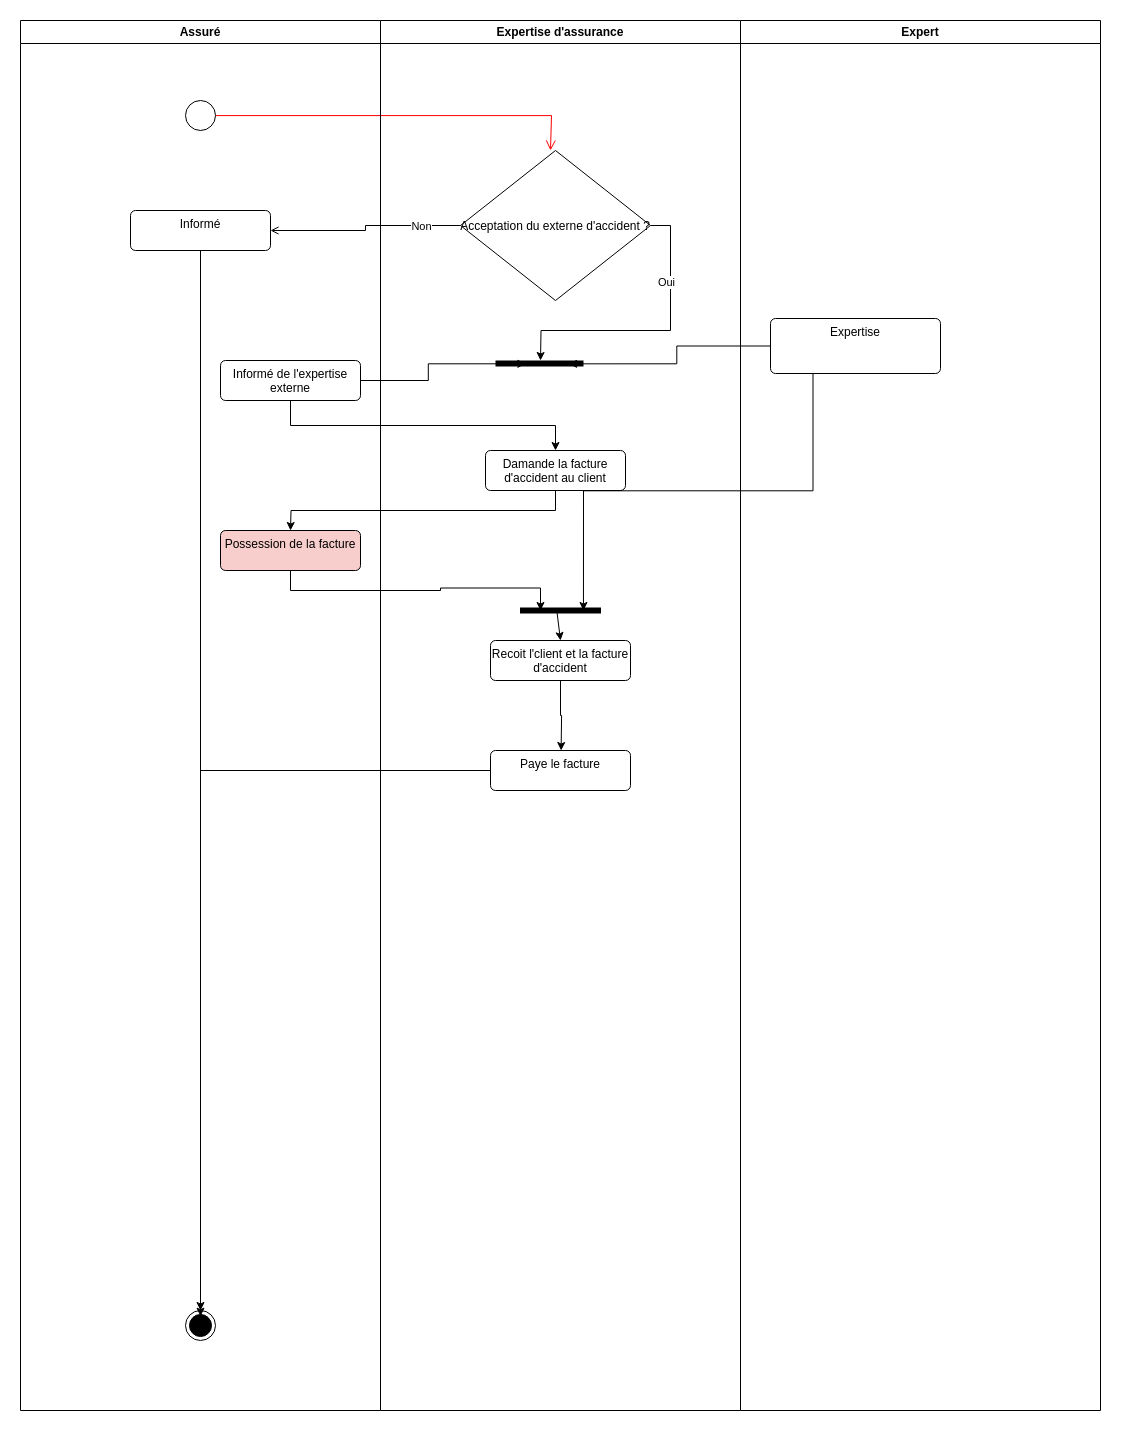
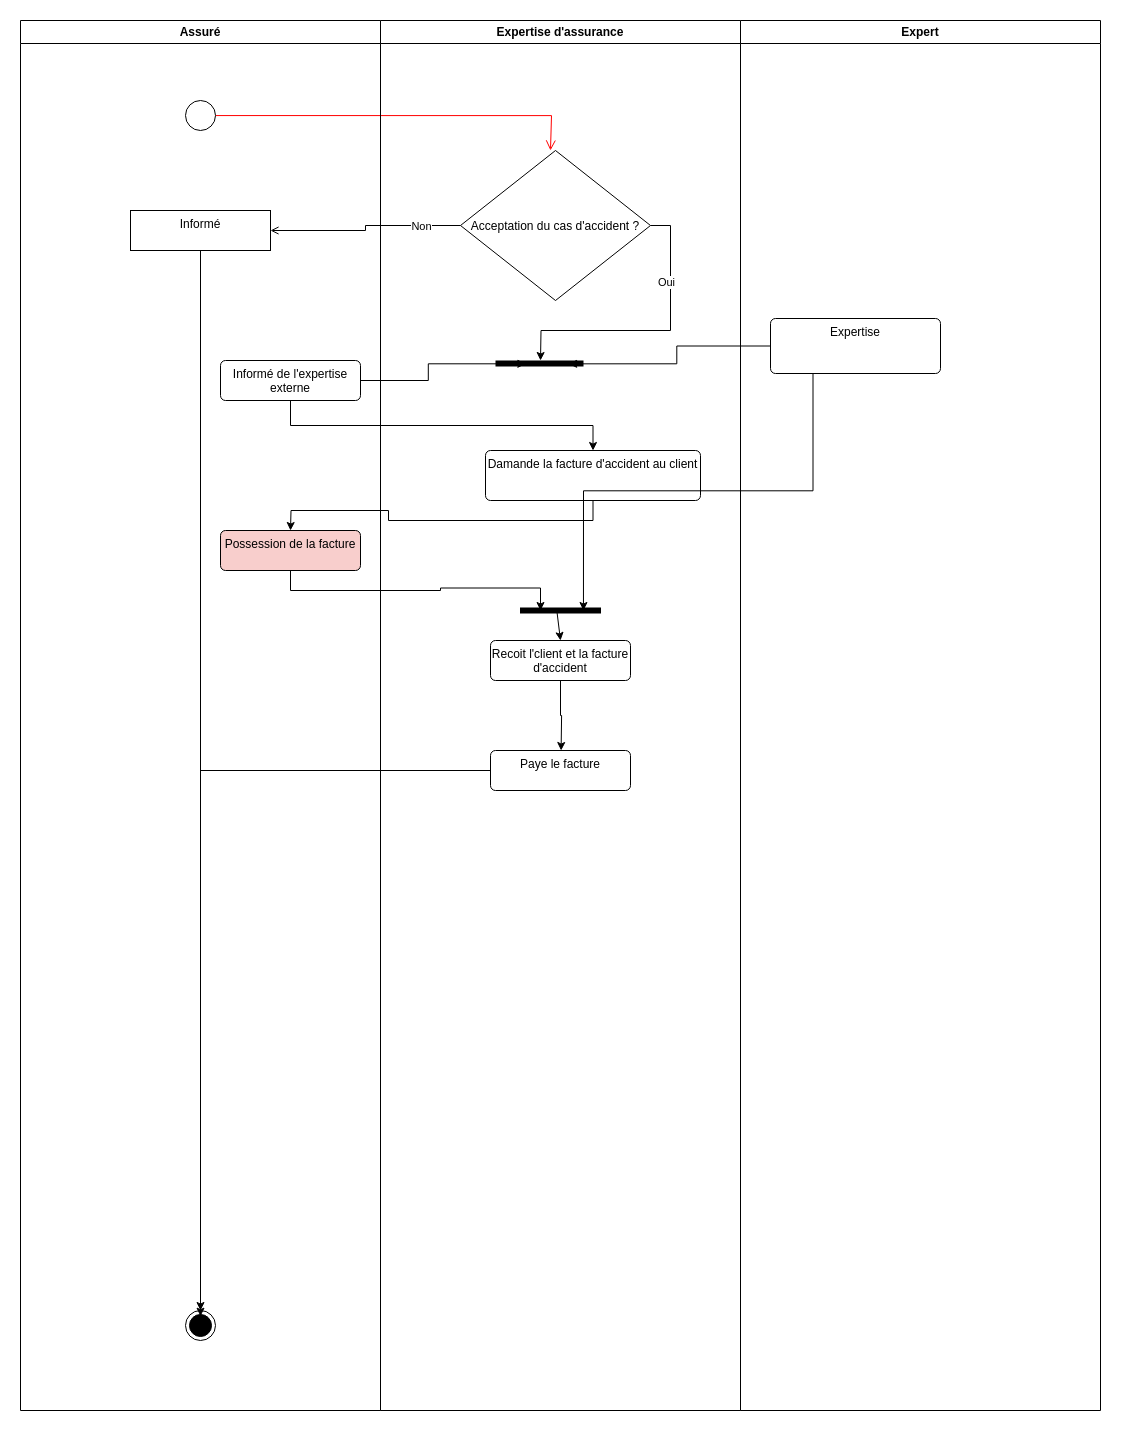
node "Acceptation du externe d'accident ?": label "Acceptation du externe d'accident ?" -> "Acceptation du cas d'accident ?"
node "Informé": shape rounded rectangle -> rectangle
node "Damande la facture d'accident au client": size 140x40 -> 215x50
